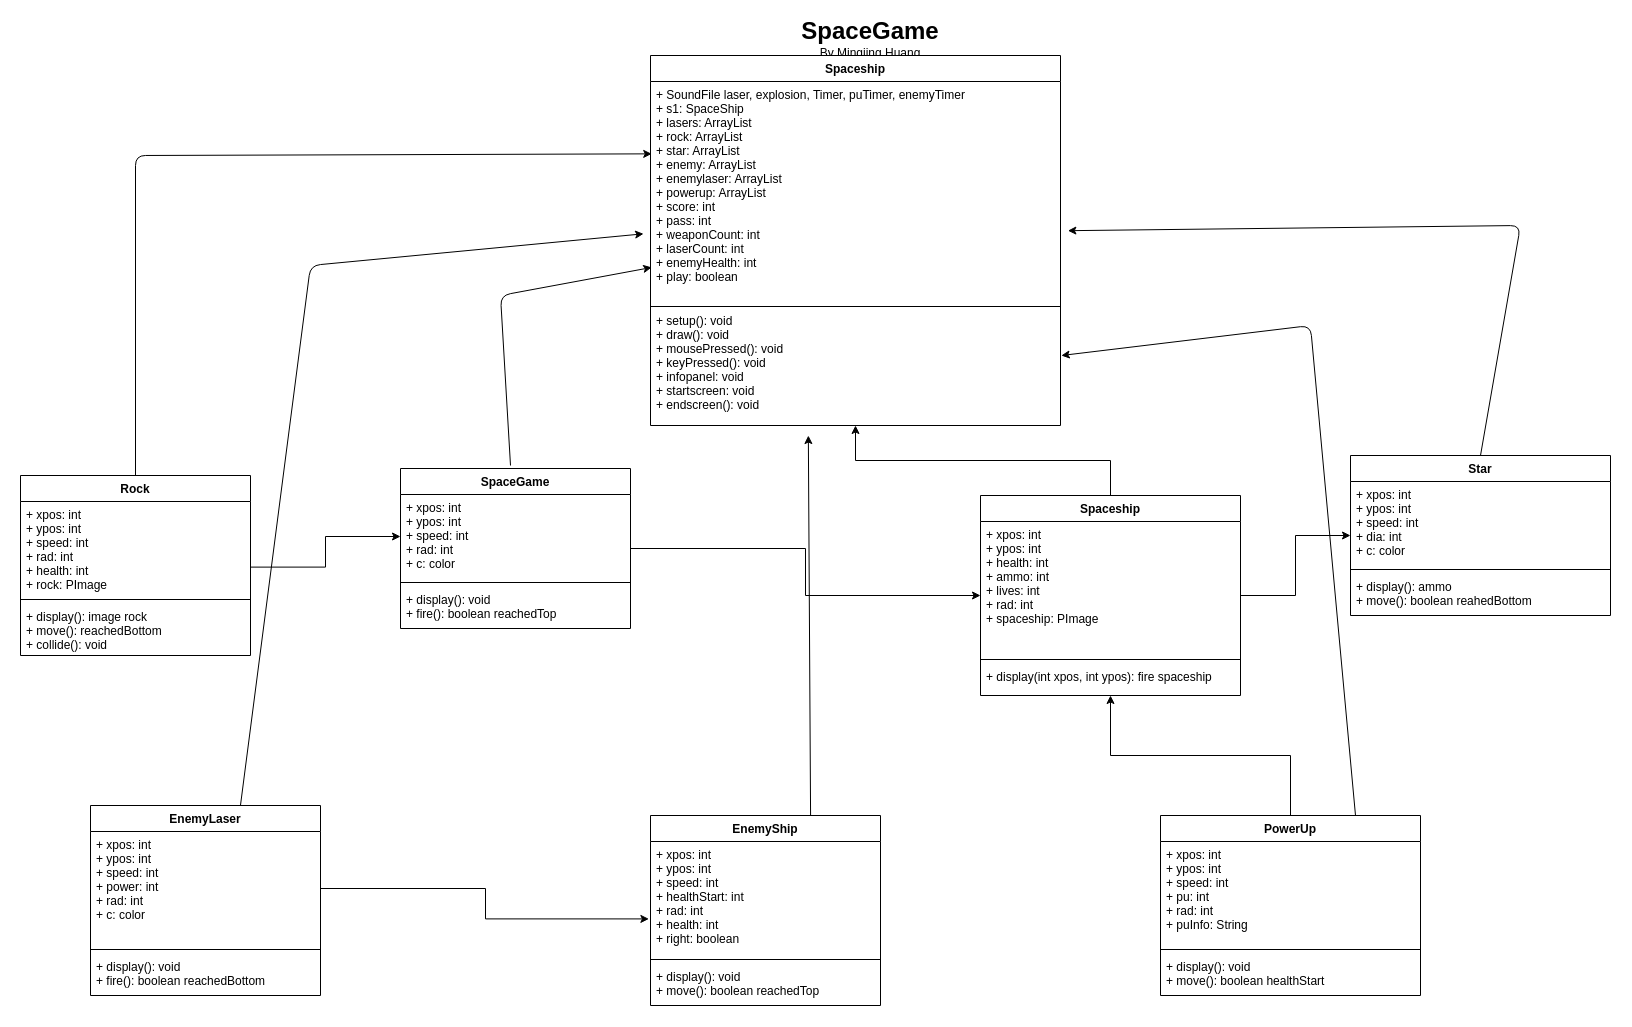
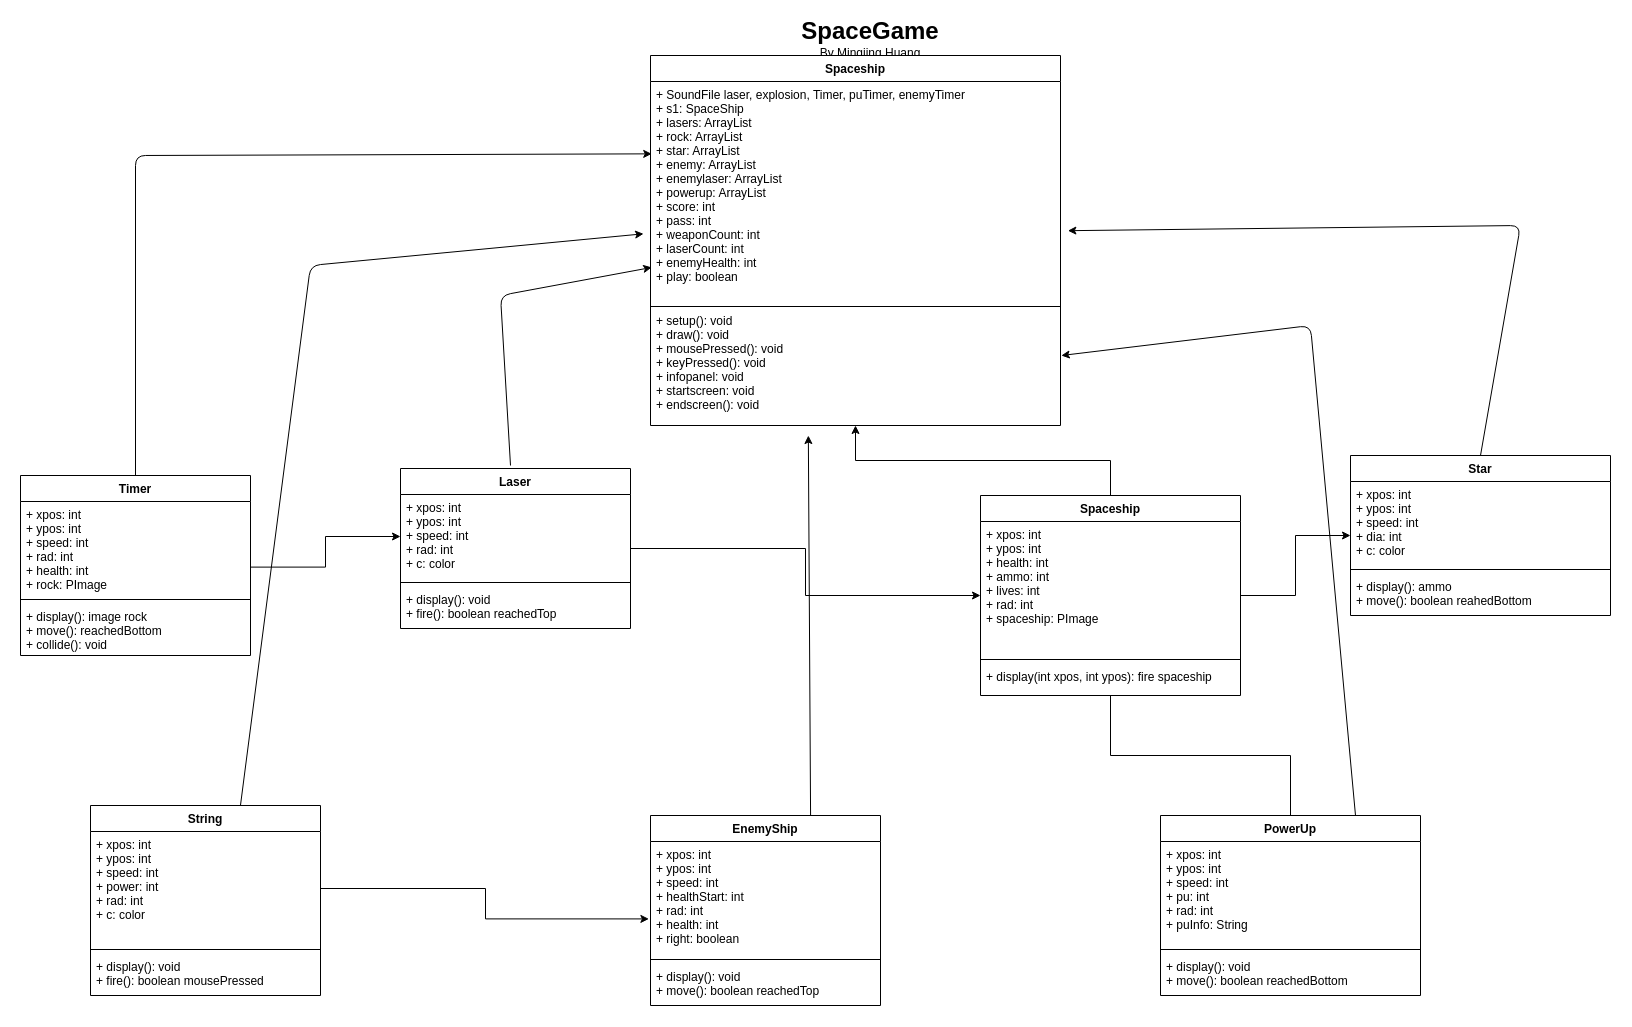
node "SpaceGame": label "SpaceGame" -> "Laser"
node "Rock": label "Rock" -> "Timer"
edge "PowerUp" -> "+ display(int xpos, int ypos): fire spaceship": arrowhead classic -> none
node "EnemyLaser": label "EnemyLaser" -> "String"
node "+ display(): void + fire(): boolean reachedBottom": label "+ display(): void + fire(): boolean reachedBottom" -> "+ display(): void + fire(): boolean mousePressed"
node "+ display(): void + move(): boolean healthStart": label "+ display(): void + move(): boolean healthStart" -> "+ display(): void + move(): boolean reachedBottom"
